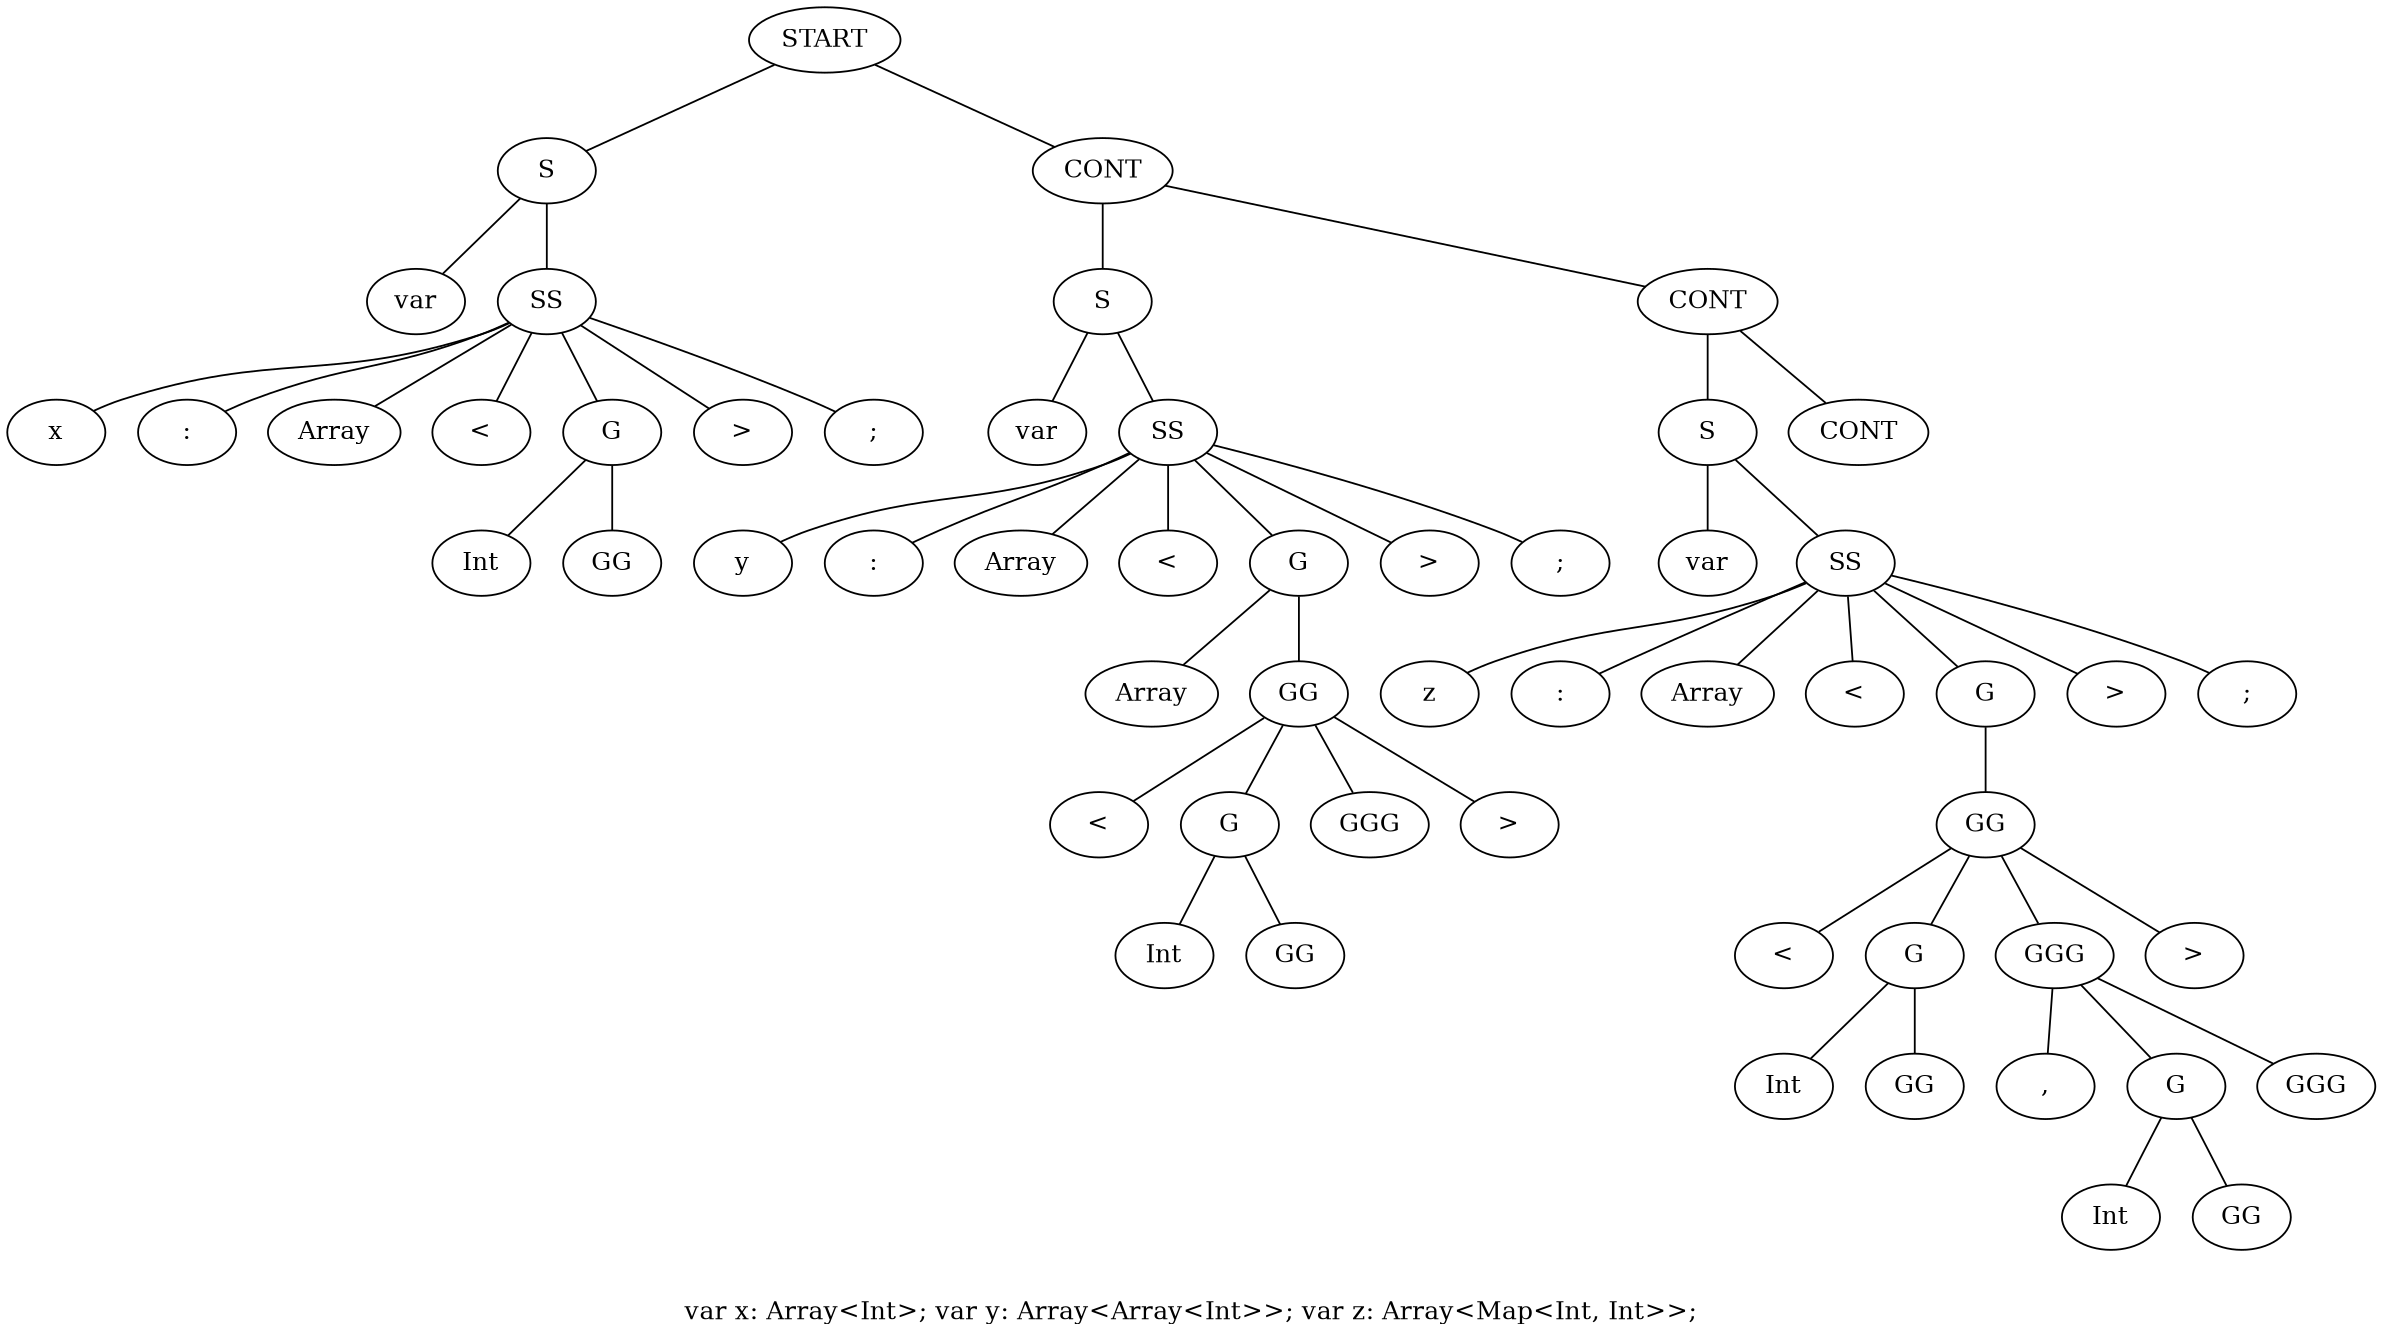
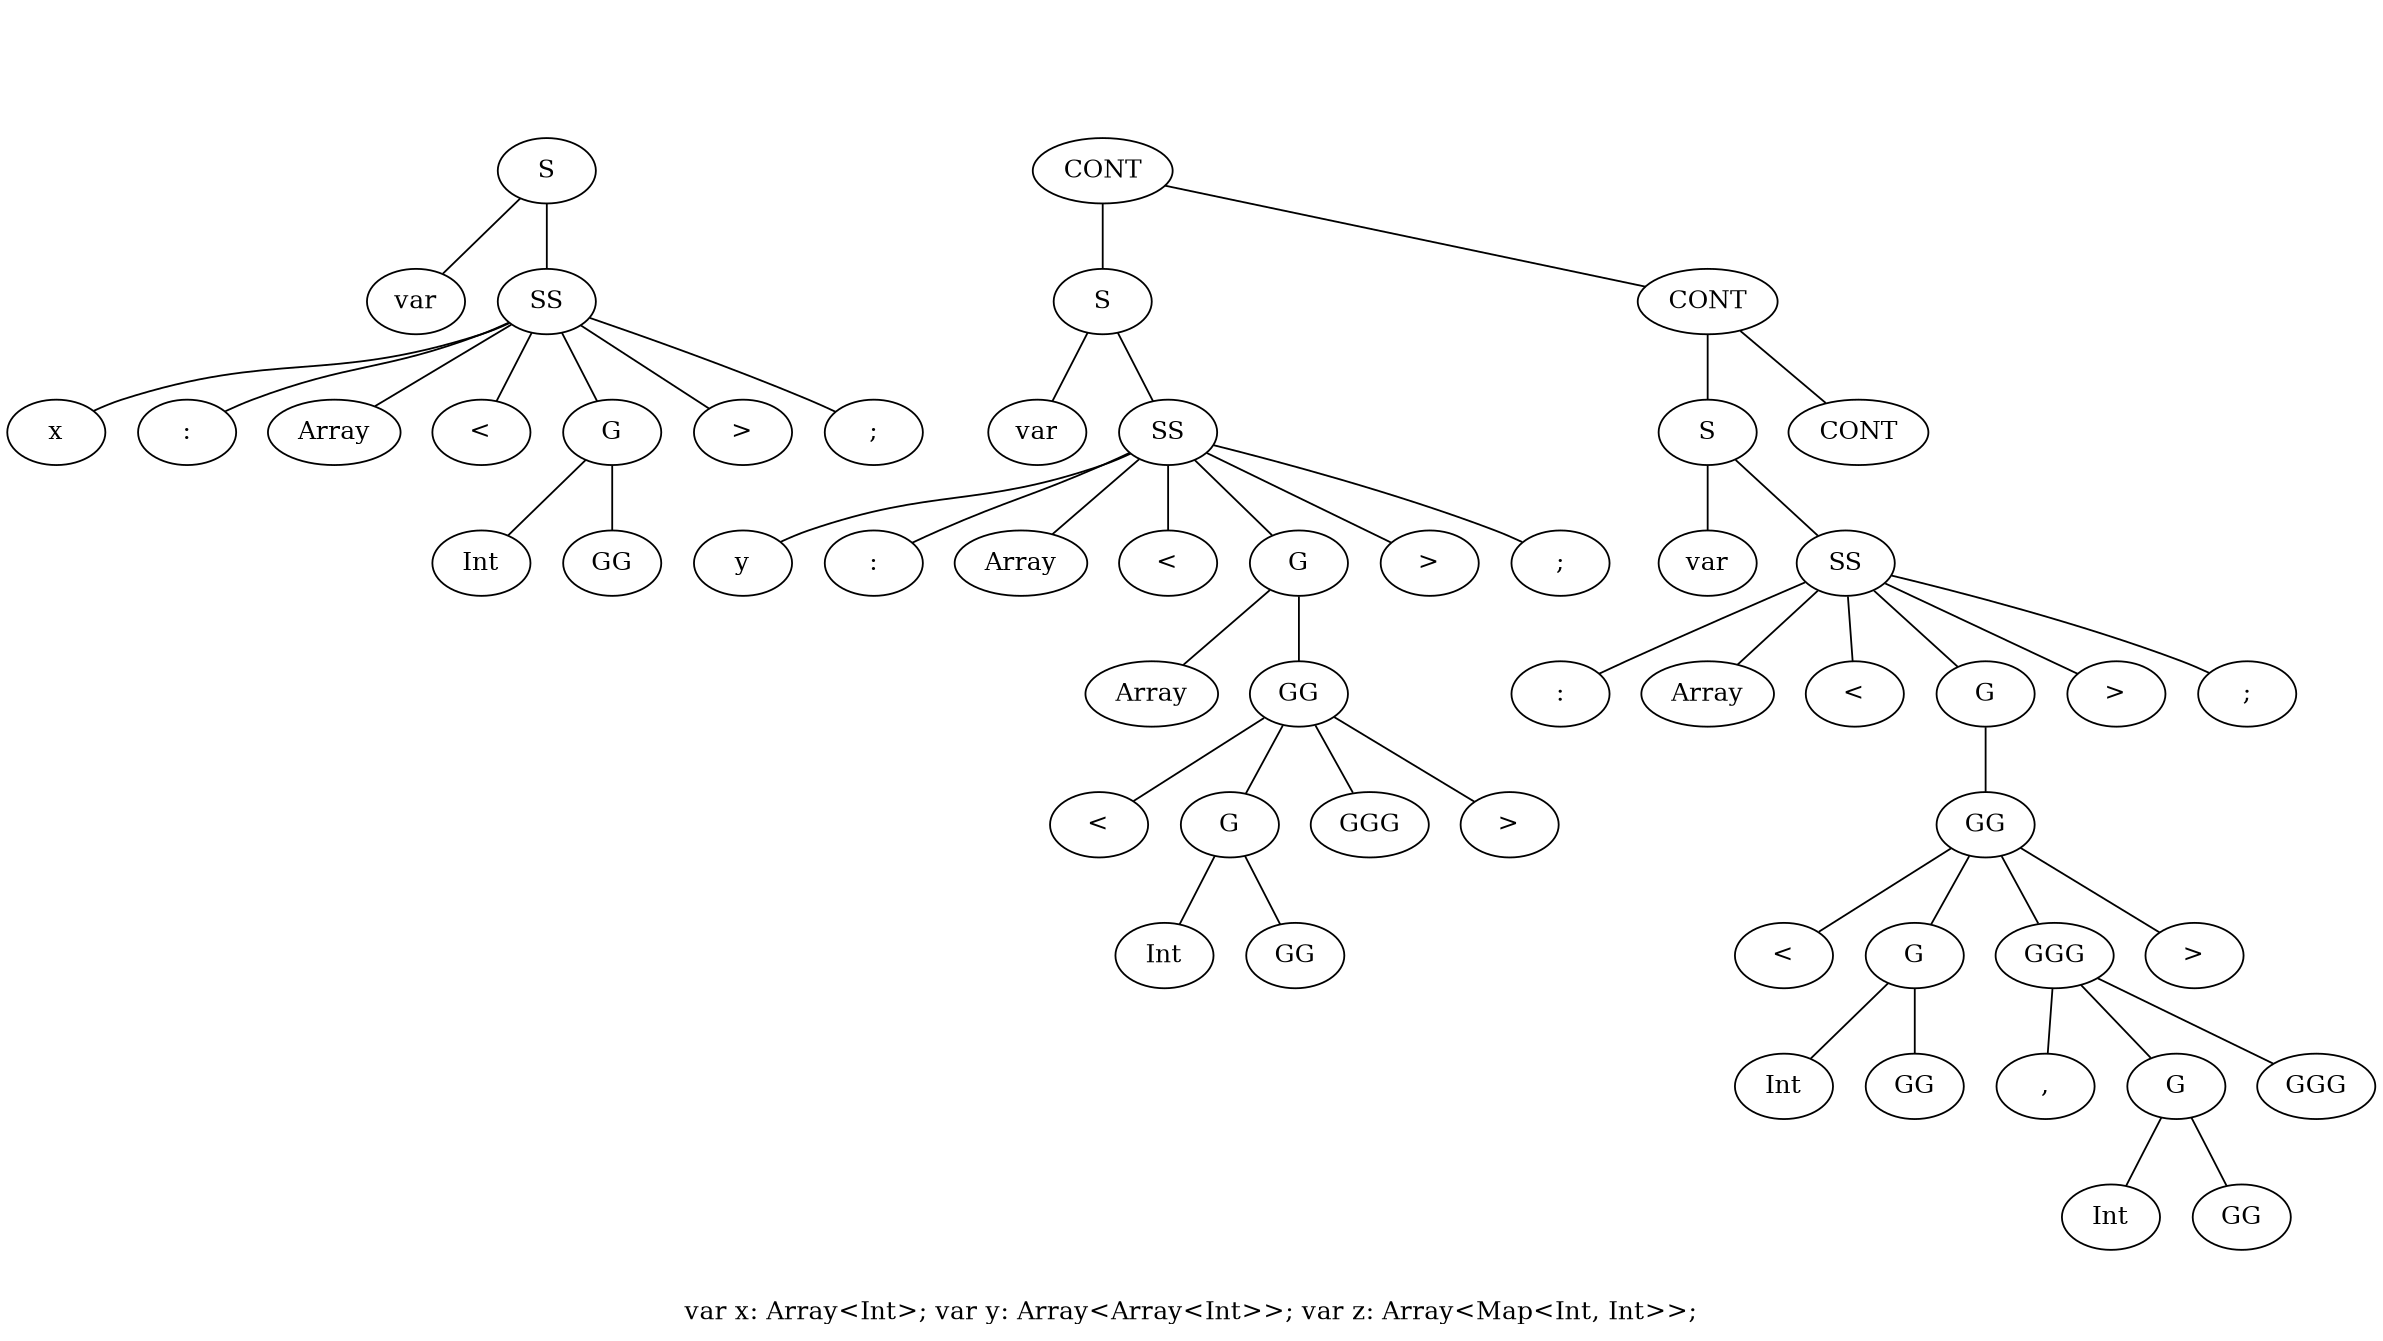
node "START": removed
node "z": removed
